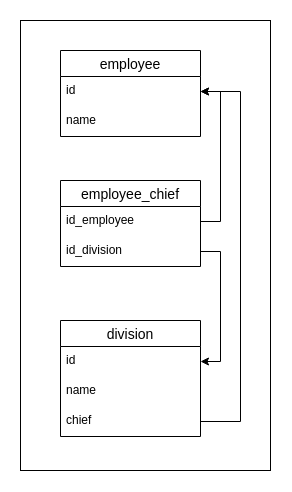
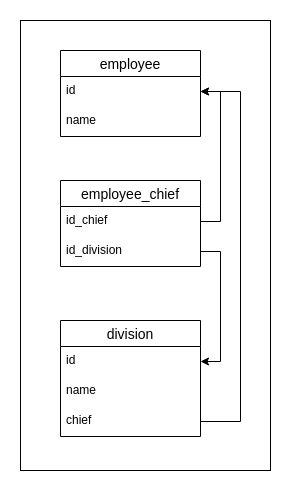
node "id_employee": label "id_employee" -> "id_chief"
